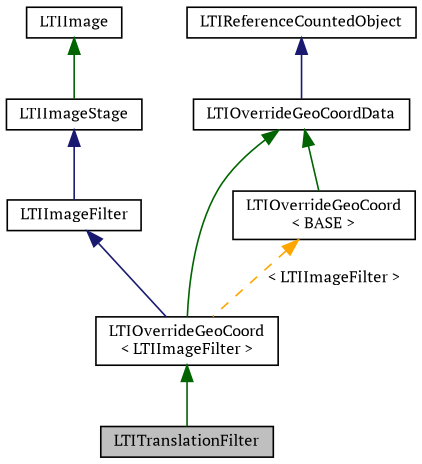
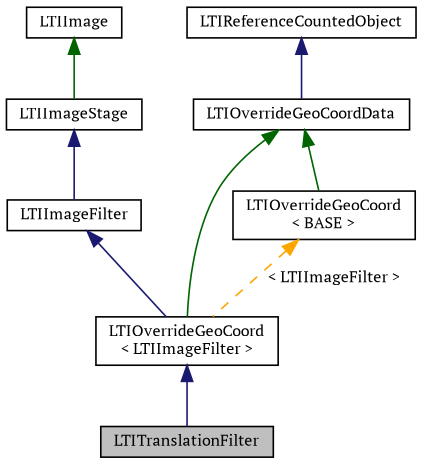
edge "LTITranslationFilter" -> "LTIOverrideGeoCoord < LTIImageFilter >": color darkgreen -> midnightblue
